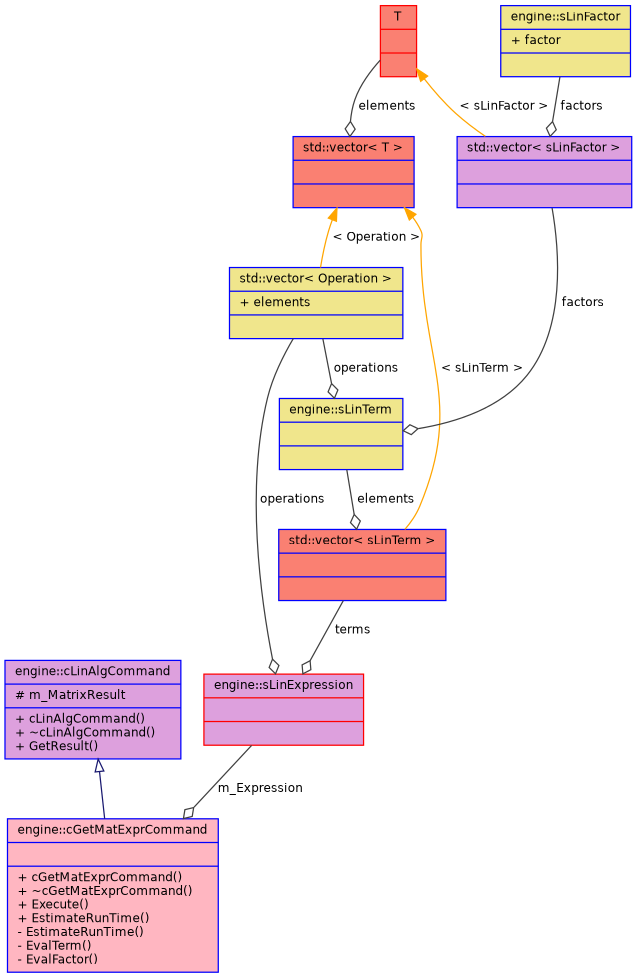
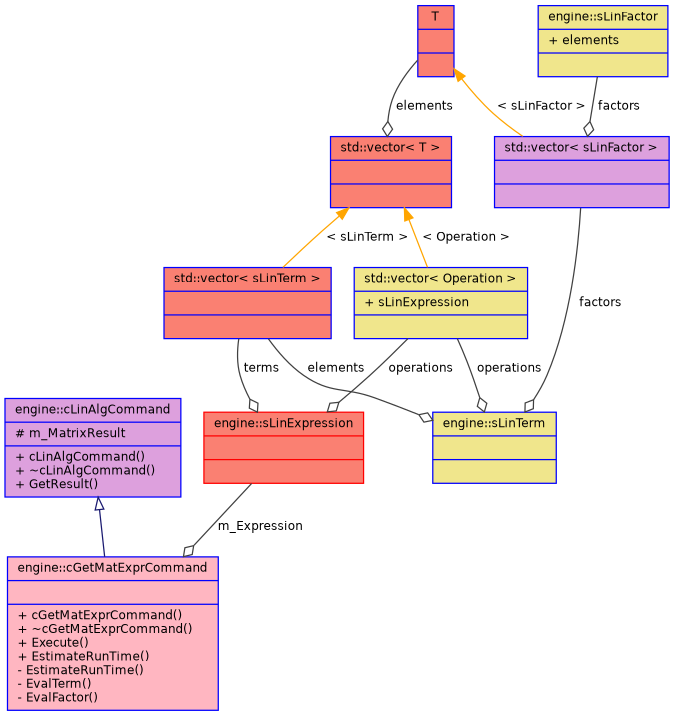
node "T": color red -> blue
node "engine::sLinFactor": text "+ factor" -> "+ elements"
node "std::vector< Operation >": text "+ elements" -> "+ sLinExpression"
edge "engine::sLinTerm" -> "std::vector< sLinTerm >": reversed
node "engine::sLinExpression": fillcolor plum -> salmon
